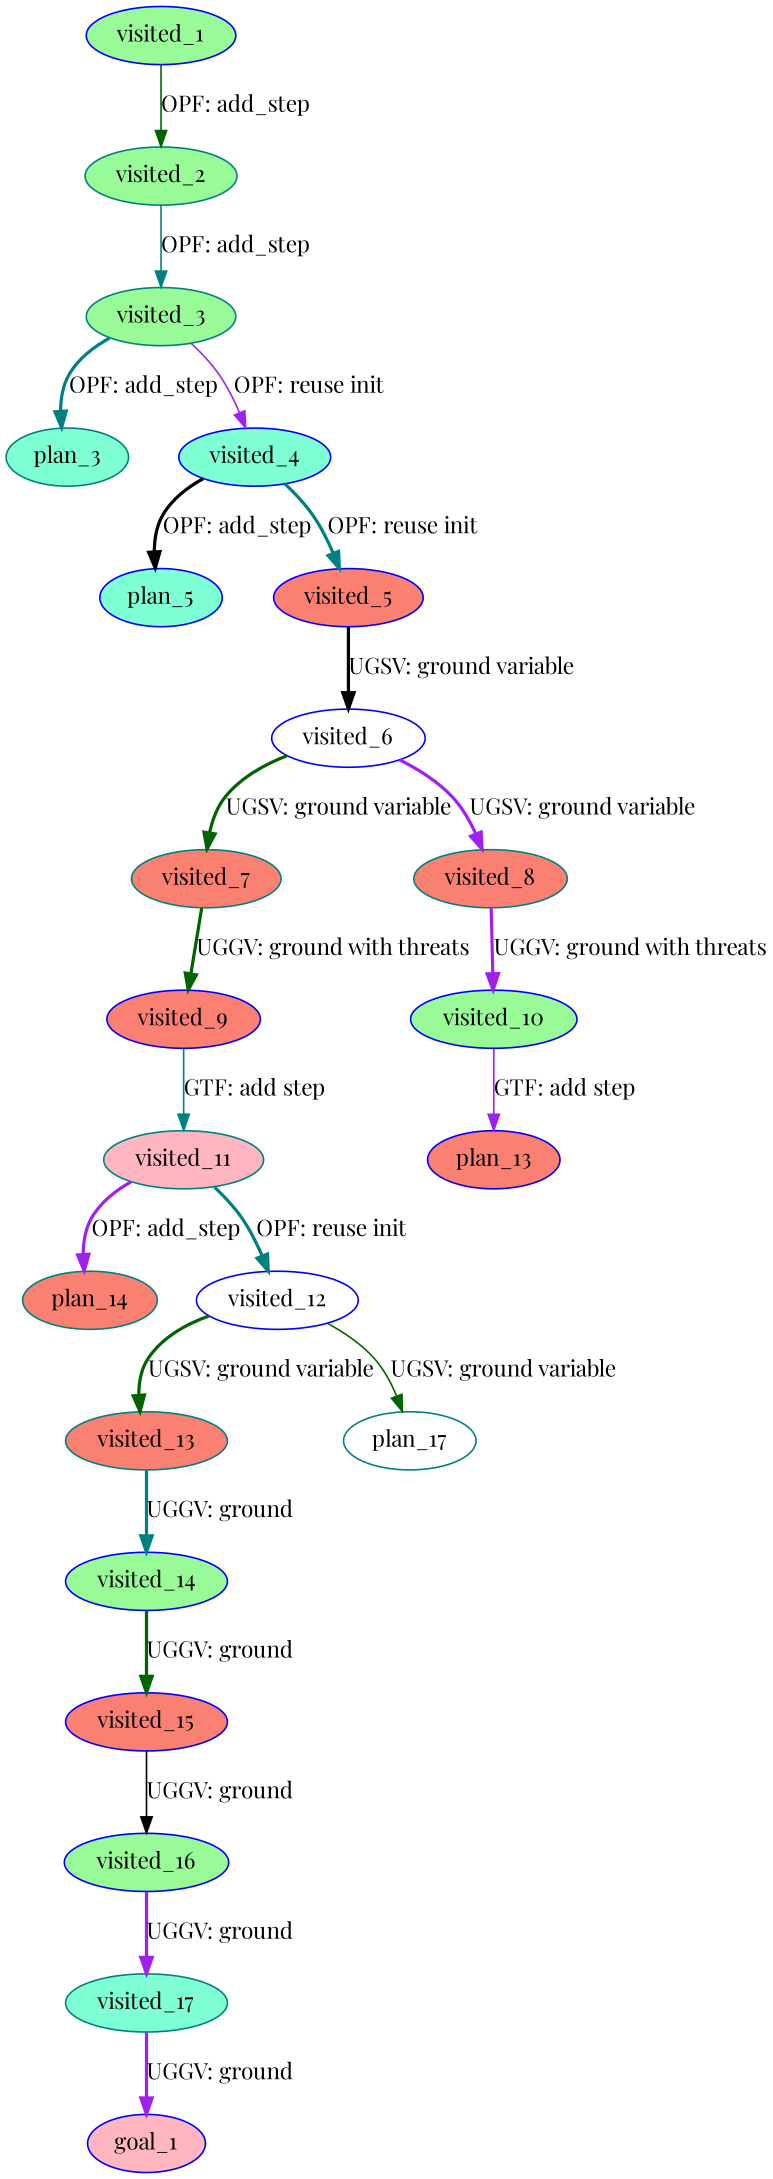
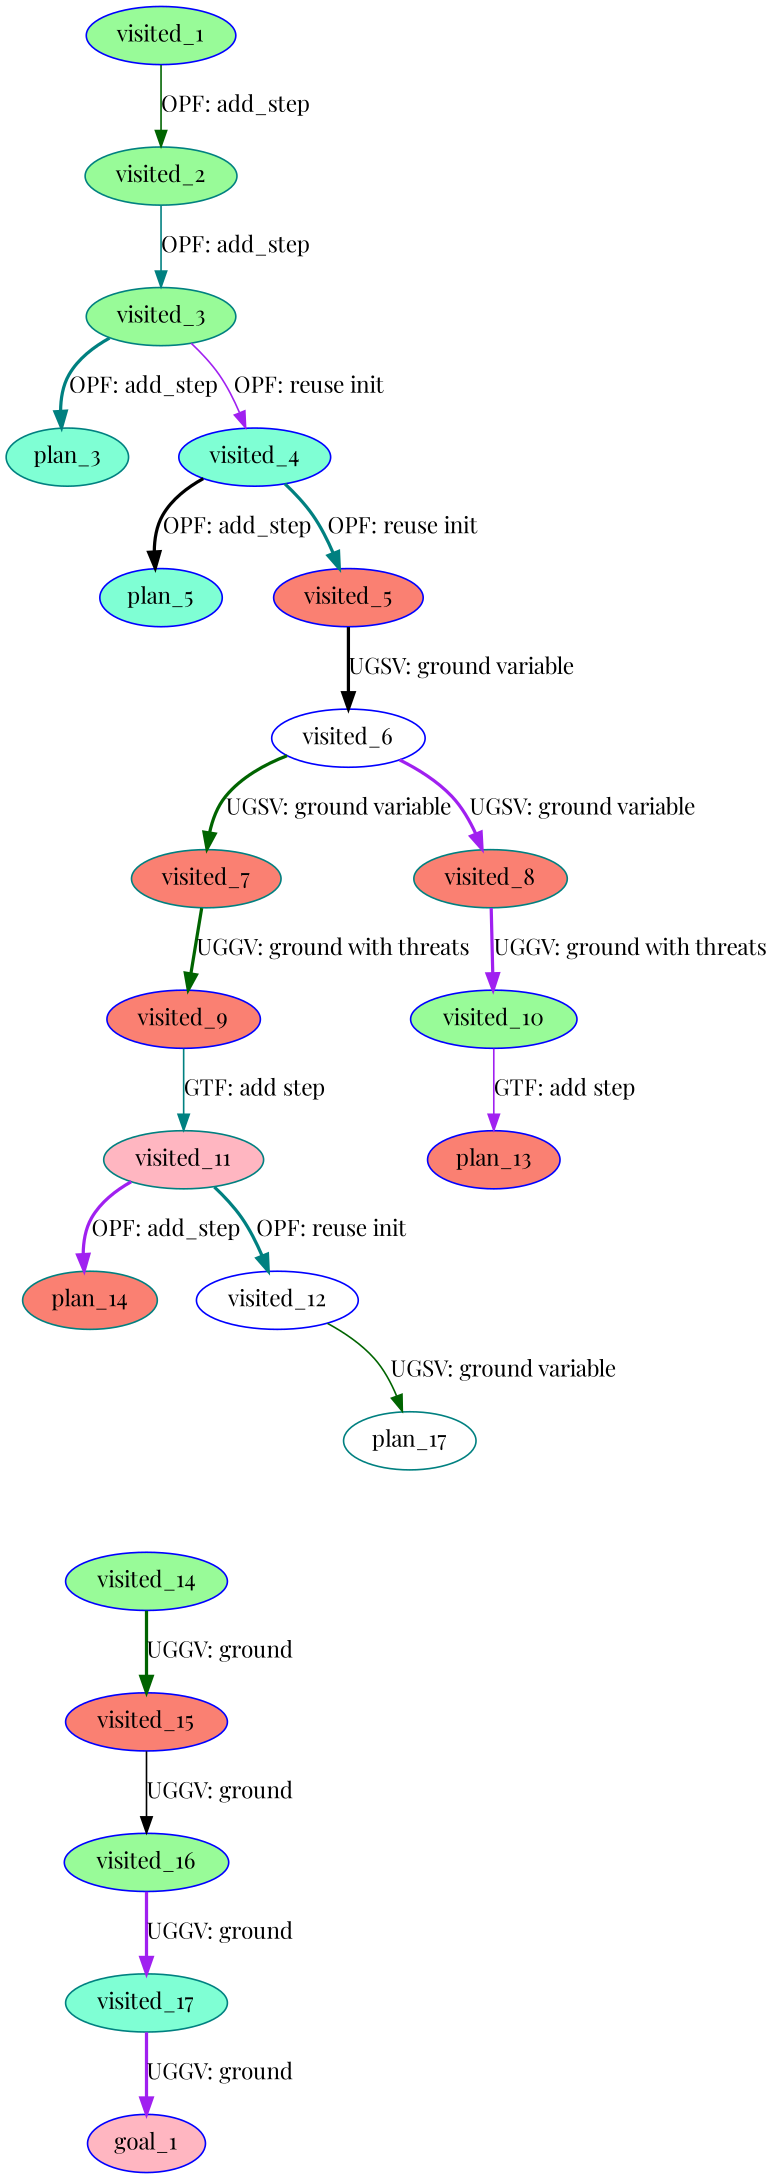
node "visited_13": removed
